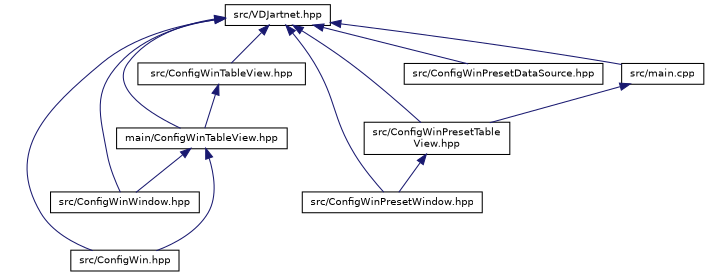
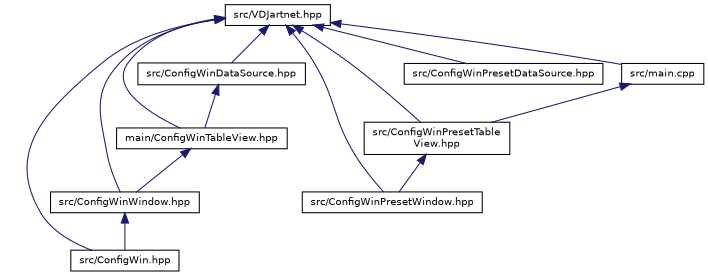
node "src/ConfigWinTableView.hpp": label "src/ConfigWinTableView.hpp" -> "src/ConfigWinDataSource.hpp"
edge "src/ConfigWin.hpp" -> "main/ConfigWinTableView.hpp": now "src/ConfigWin.hpp" -> "src/ConfigWinWindow.hpp"
